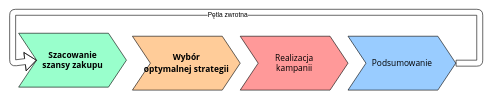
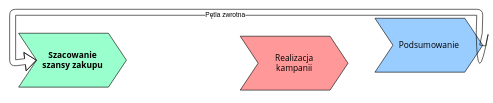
node "Wybór optymalnej strategii": removed
node "Podsumowanie": moved (402, 63) -> (429, 45)
